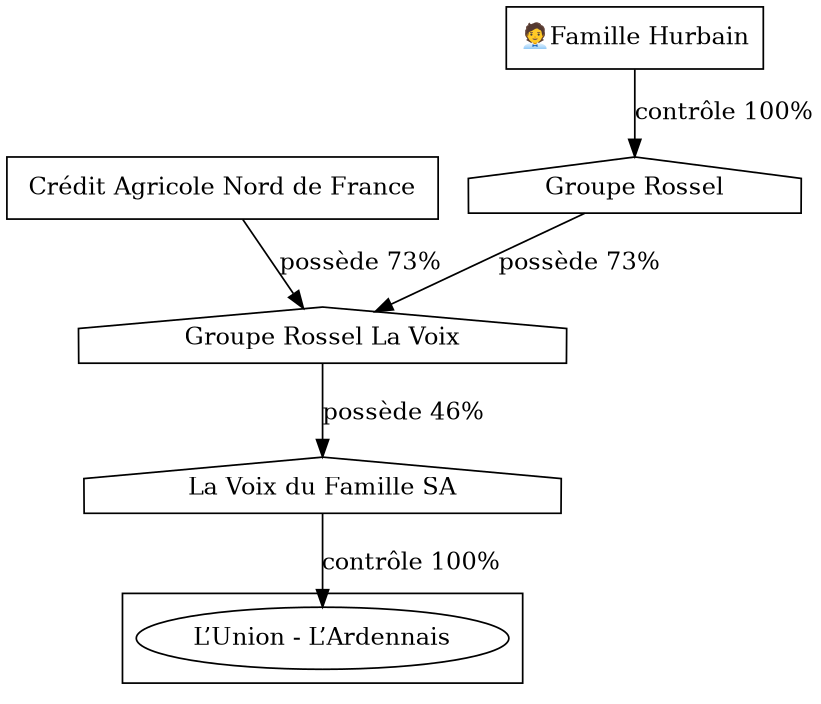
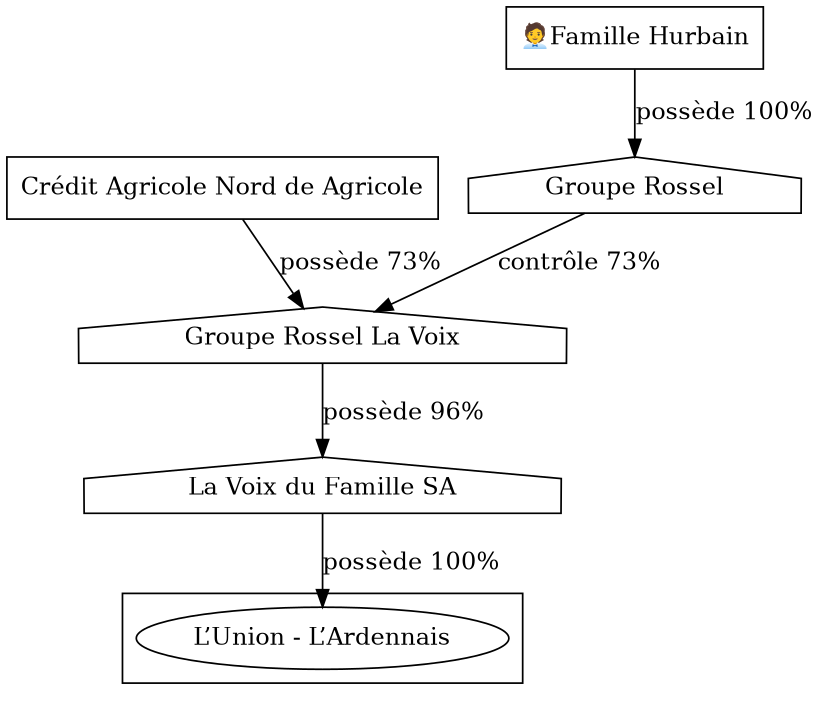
edge "🧑‍💼Famille Hurbain" -> "Groupe Rossel": label "contrôle 100%" -> "possède 100%"
node "Crédit Agricole Nord de France": label "Crédit Agricole Nord de France" -> "Crédit Agricole Nord de Agricole"
edge "Groupe Rossel" -> "Groupe Rossel La Voix": label "possède 73%" -> "contrôle 73%"
edge "Groupe Rossel La Voix" -> "La Voix du Famille SA": label "possède 46%" -> "possède 96%"
edge "La Voix du Famille SA" -> "L’Union - L’Ardennais": label "contrôle 100%" -> "possède 100%"
